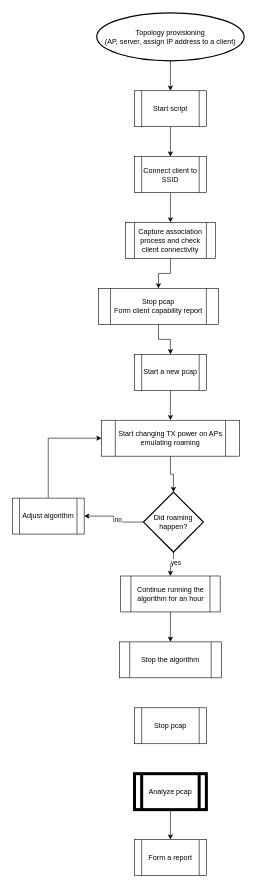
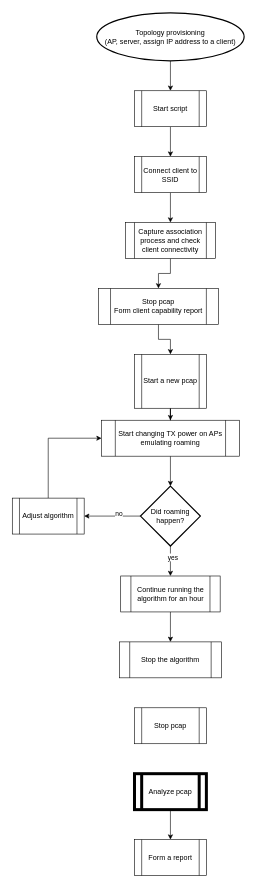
node "Start a new pcap": size 72x36 -> 72x54
node "Did roaming happen?": moved (174, 522) -> (171, 516)
